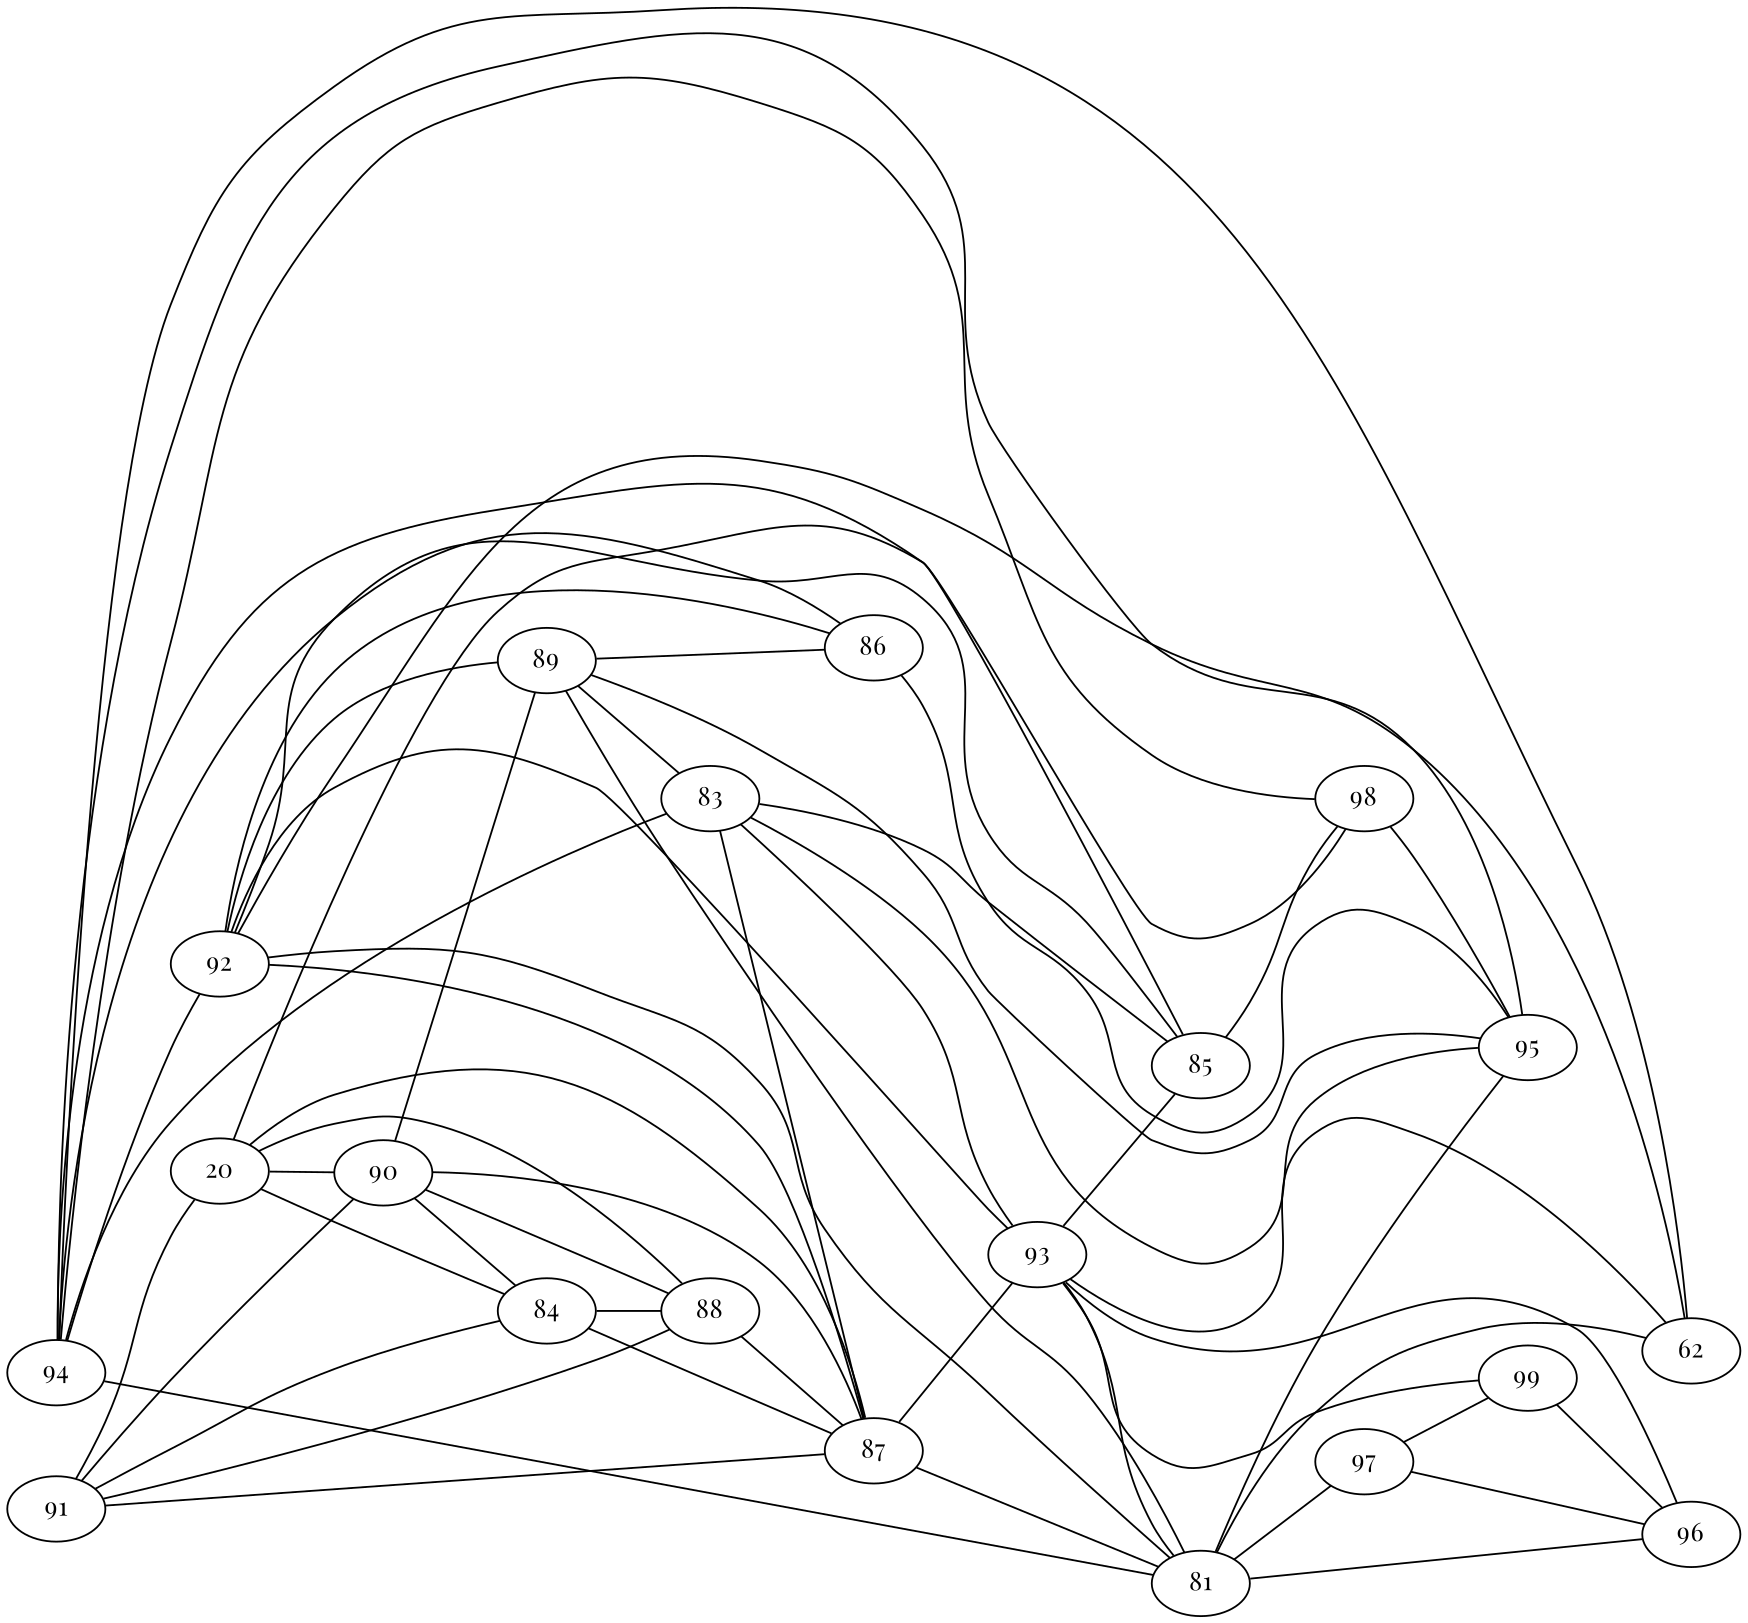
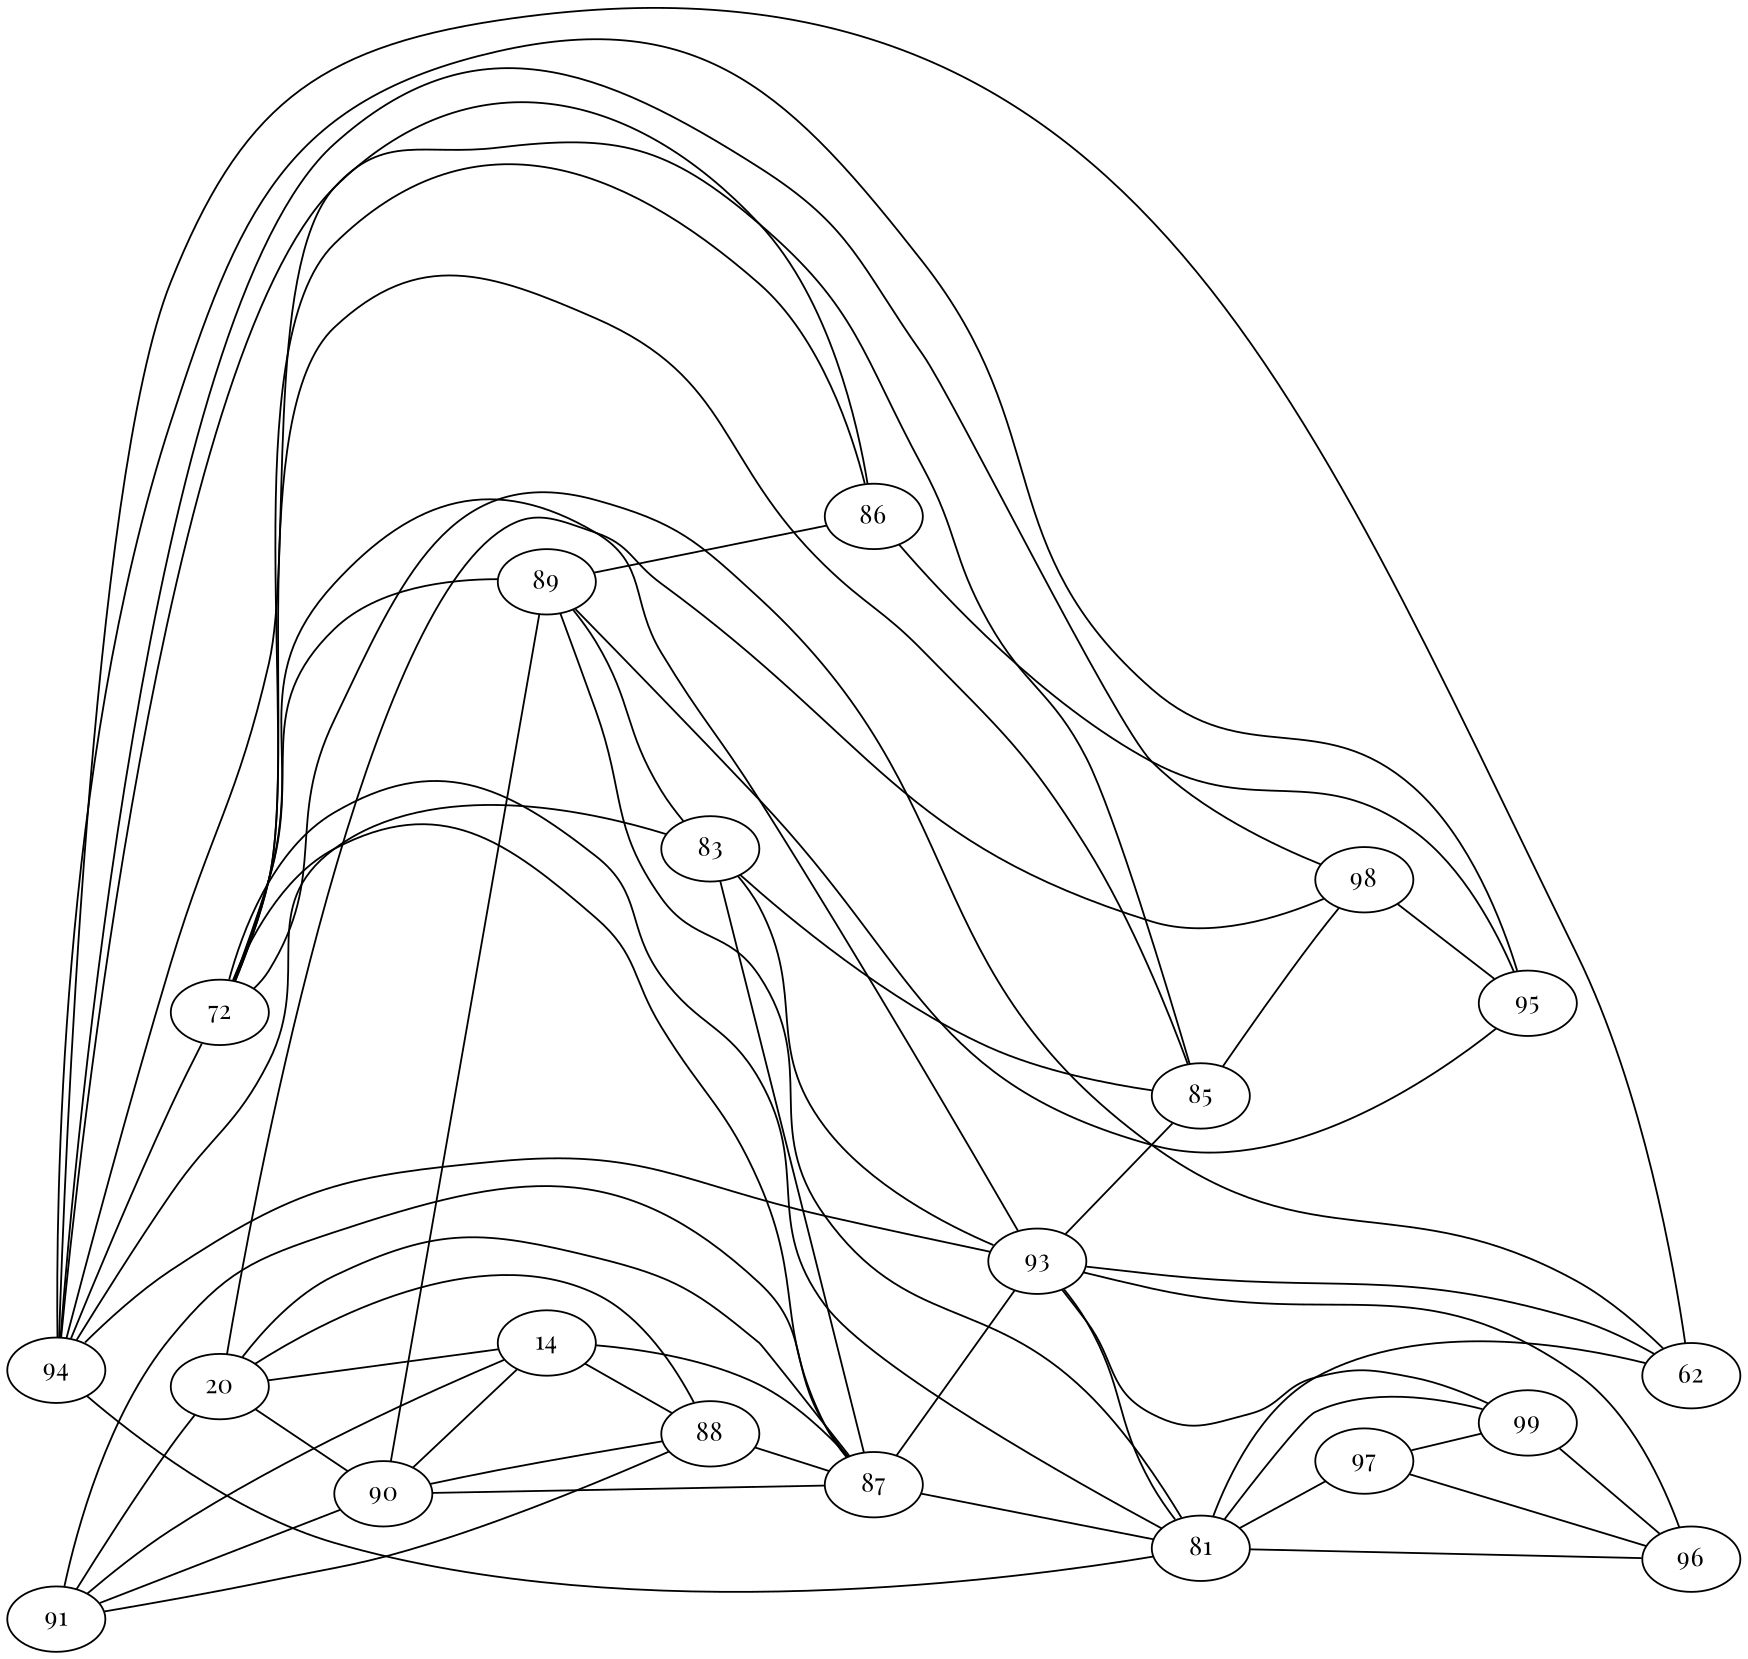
node "92": label "92" -> "72"
edge "93" -- "94": added
edge "83" -- "95": removed
edge "95" -- "81": now "99" -- "81"
node "84": label "84" -> "14"
